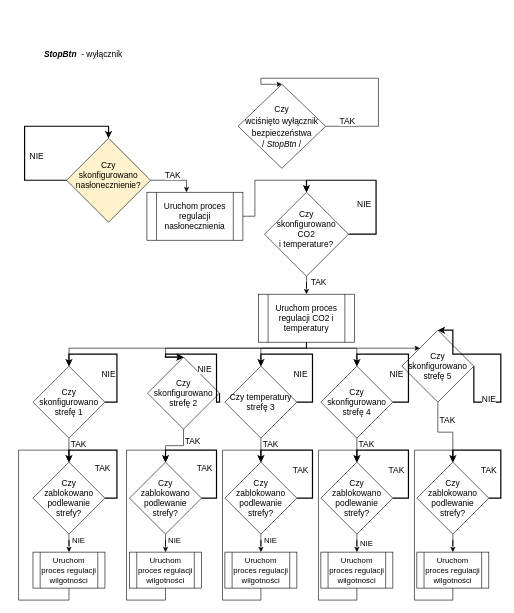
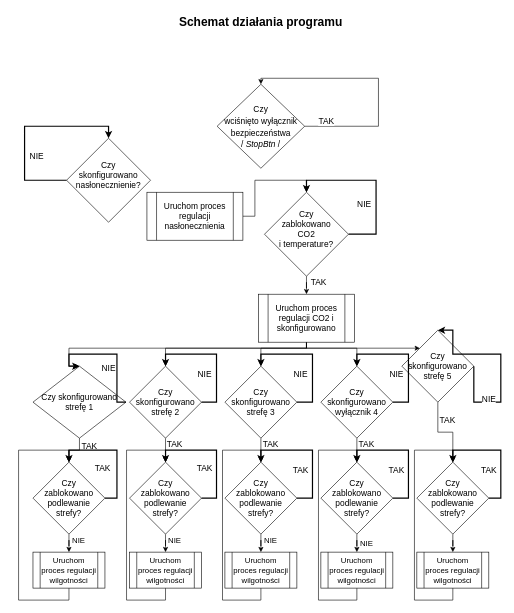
node "Schemat działania programu": added
node "StopBtn - wyłącznik": removed
node "Czy wciśnięto wyłącznik bezpieczeństwa / StopBtn /": moved (282, 126) -> (261, 126)
node "Czy skonfigurowano nasłonecznienie?": fillcolor #fff2cc -> #ffffff
edge "Czy skonfigurowano nasłonecznienie?" -> "Uruchom proces regulacji nasłonecznienia": removed, label "TAK"
node "Czy skonfigurowano CO2 i temperature?": label "Czy skonfigurowano CO2 i temperature?" -> "Czy zablokowano CO2 i temperature?"
node "Uruchom proces regulacji CO2 i temperatury": label "Uruchom proces regulacji CO2 i temperatury" -> "Uruchom proces regulacji CO2 i skonfigurowano"
node "Czy skonfigurowano strefę 2": moved (183, 393) -> (165, 402)
node "Czy skonfigurowano strefę 1": size 72x72 -> 93x72
node "Czy temperatury strefę 3": label "Czy temperatury strefę 3" -> "Czy skonfigurowano strefę 3"
node "Czy skonfigurowano strefę 4": label "Czy skonfigurowano strefę 4" -> "Czy skonfigurowano wyłącznik 4"
